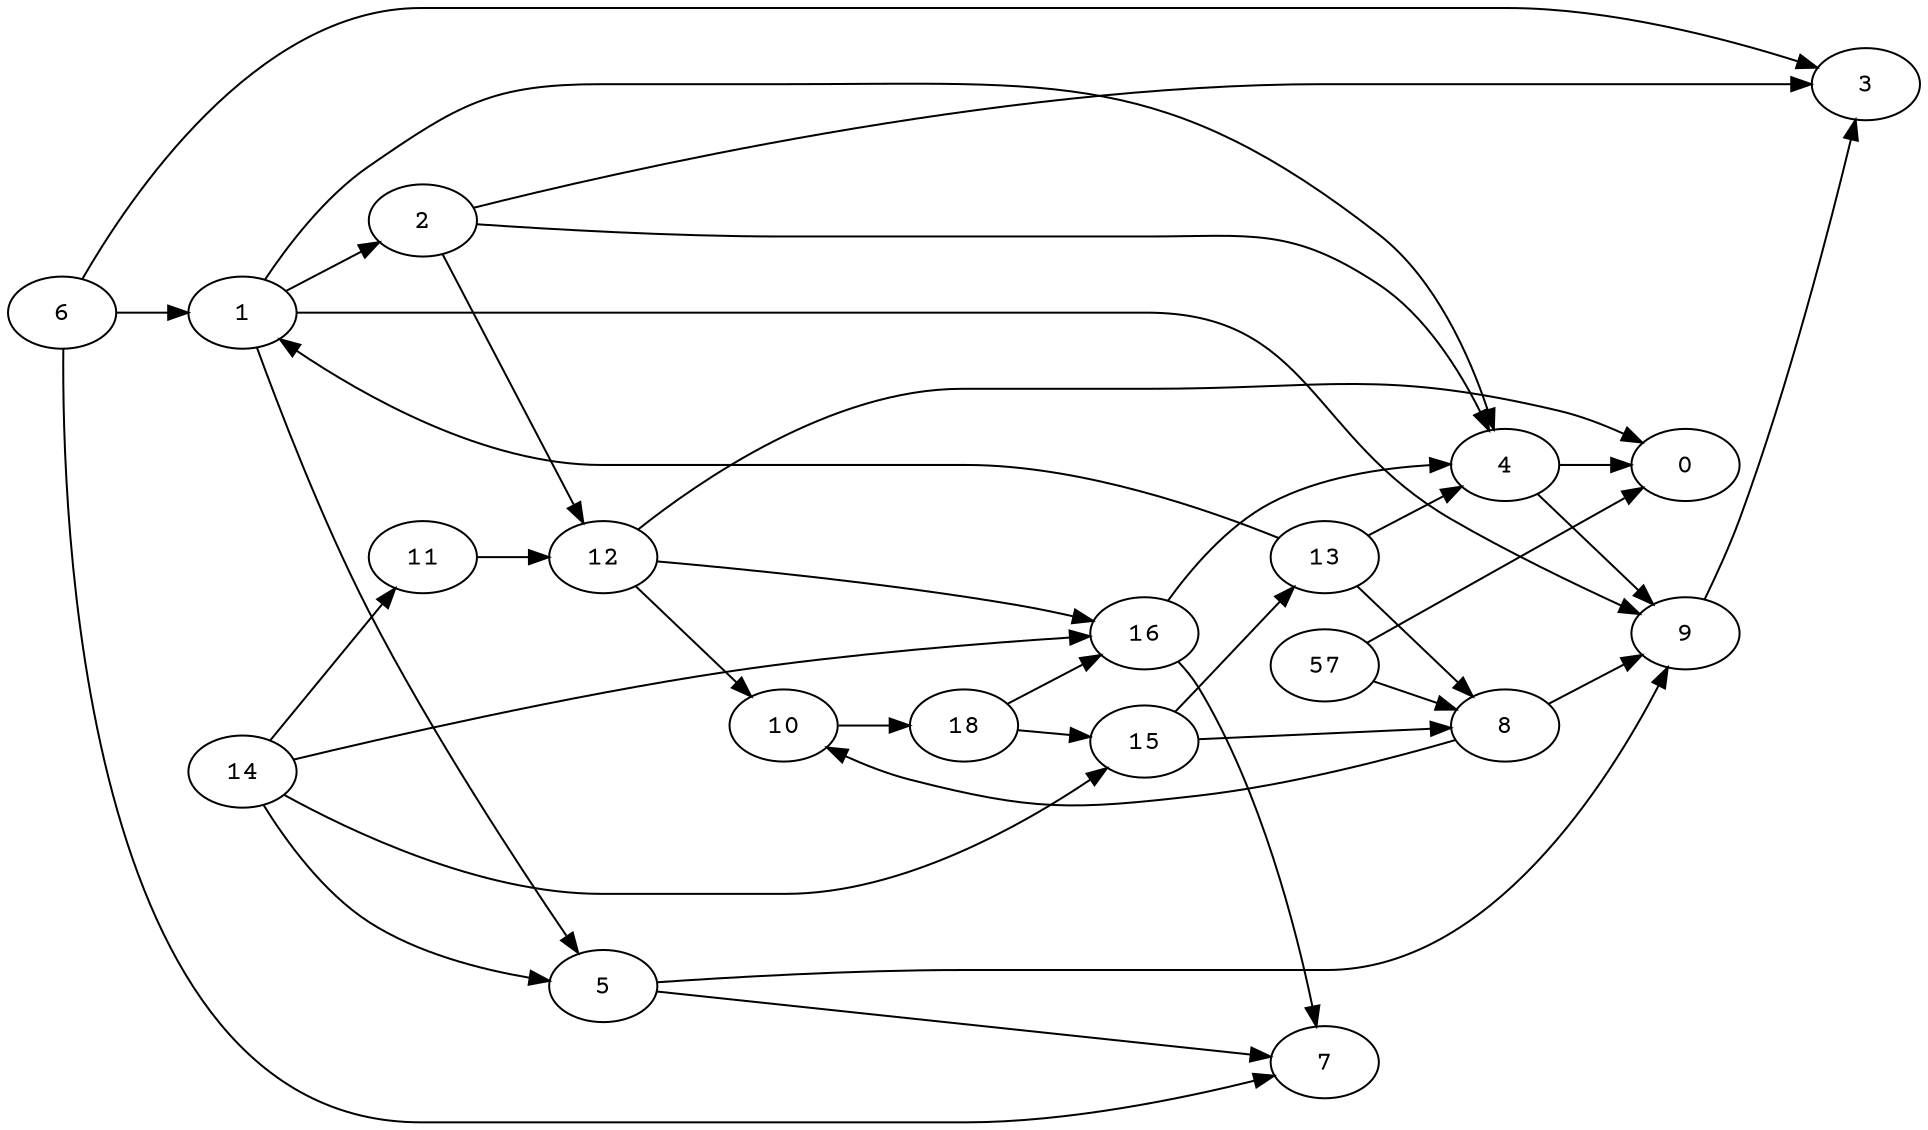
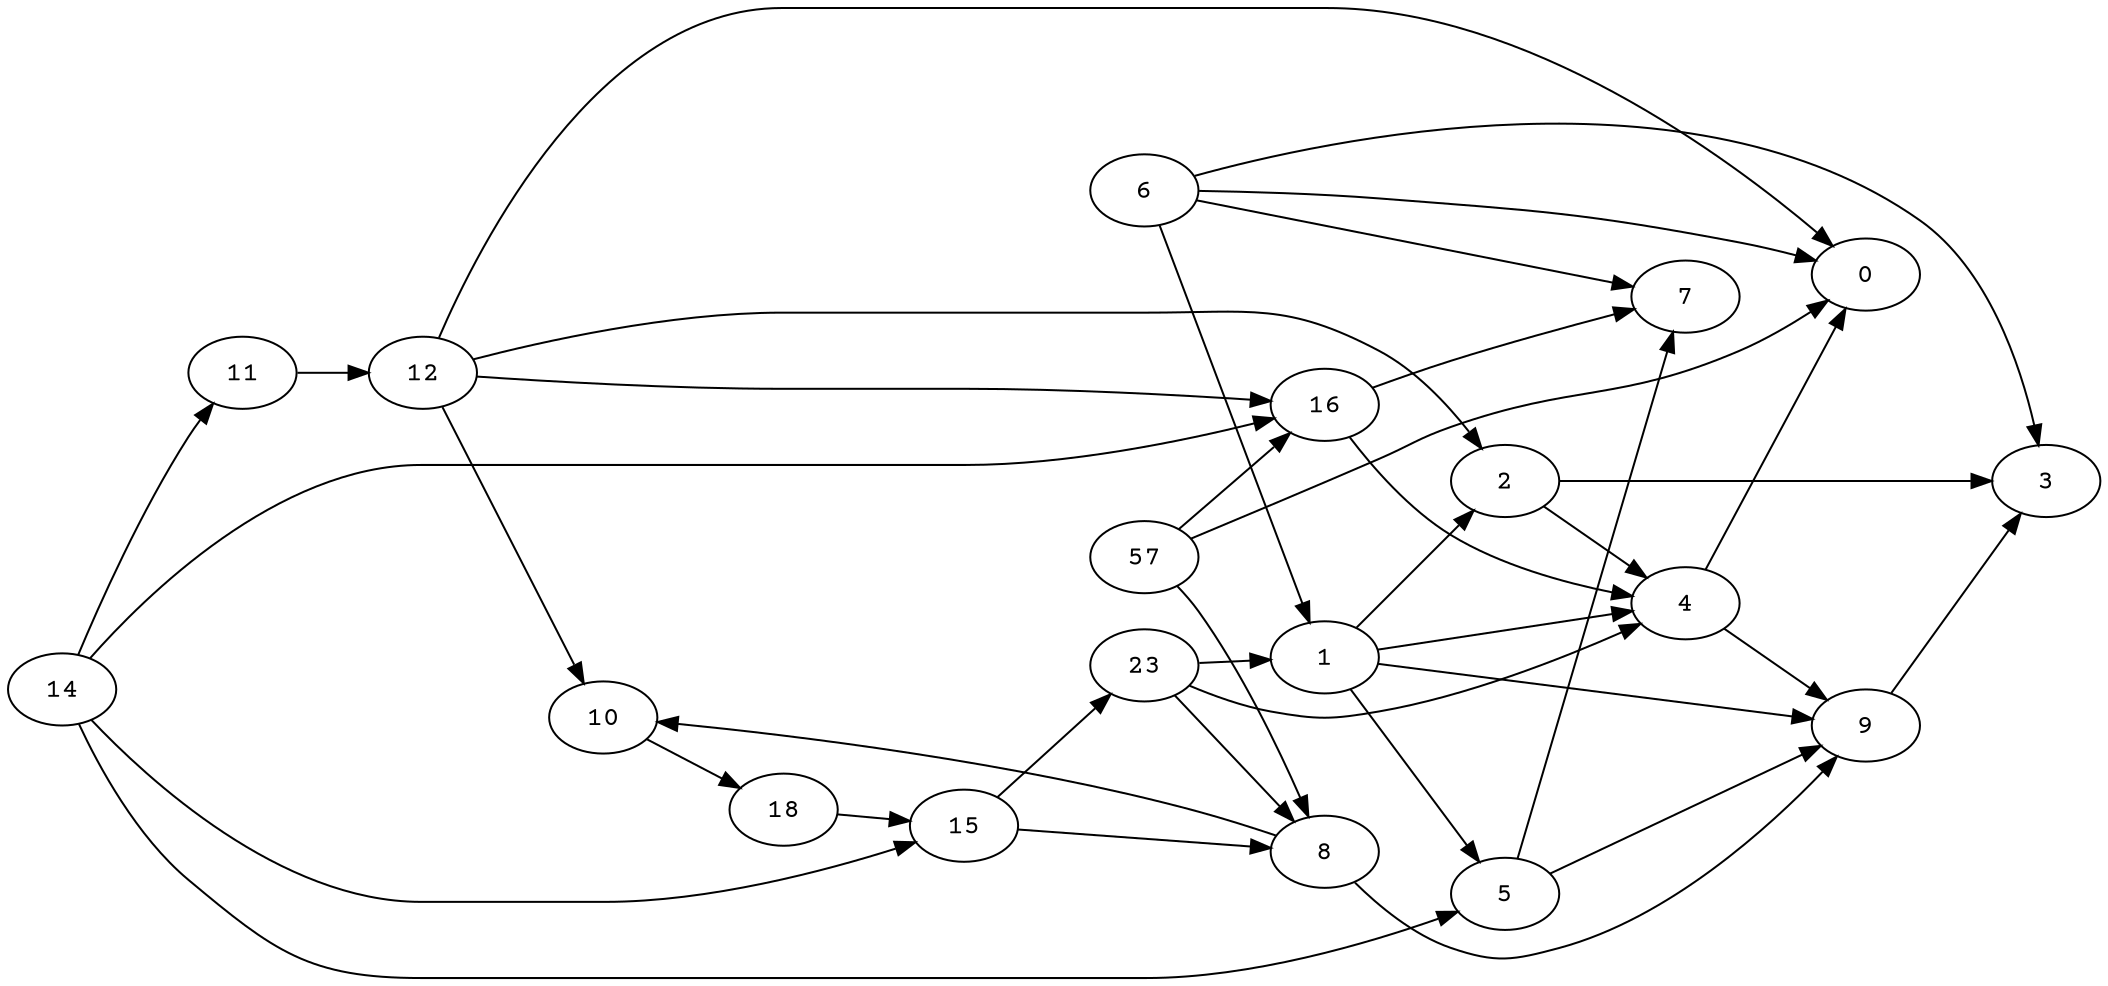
edge "6" -> "0": added
edge "2" -> "12": reversed
node "13": label "13" -> "23"
edge "18" -> "16": now "57" -> "16"
